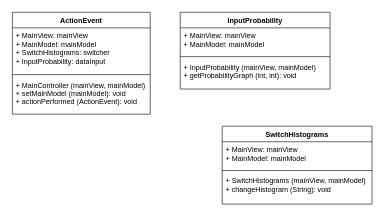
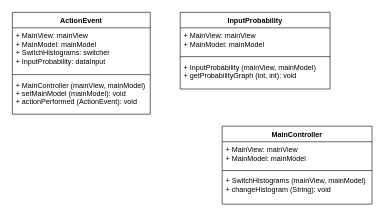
node "SwitchHistograms": label "SwitchHistograms" -> "MainController"
